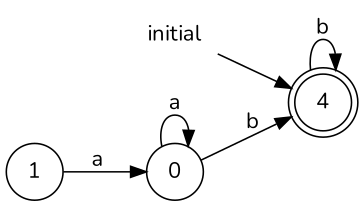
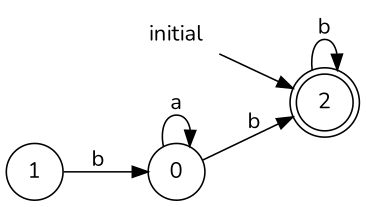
node "4": label "4" -> "2"
edge "1" -> "0": label "a" -> "b"
